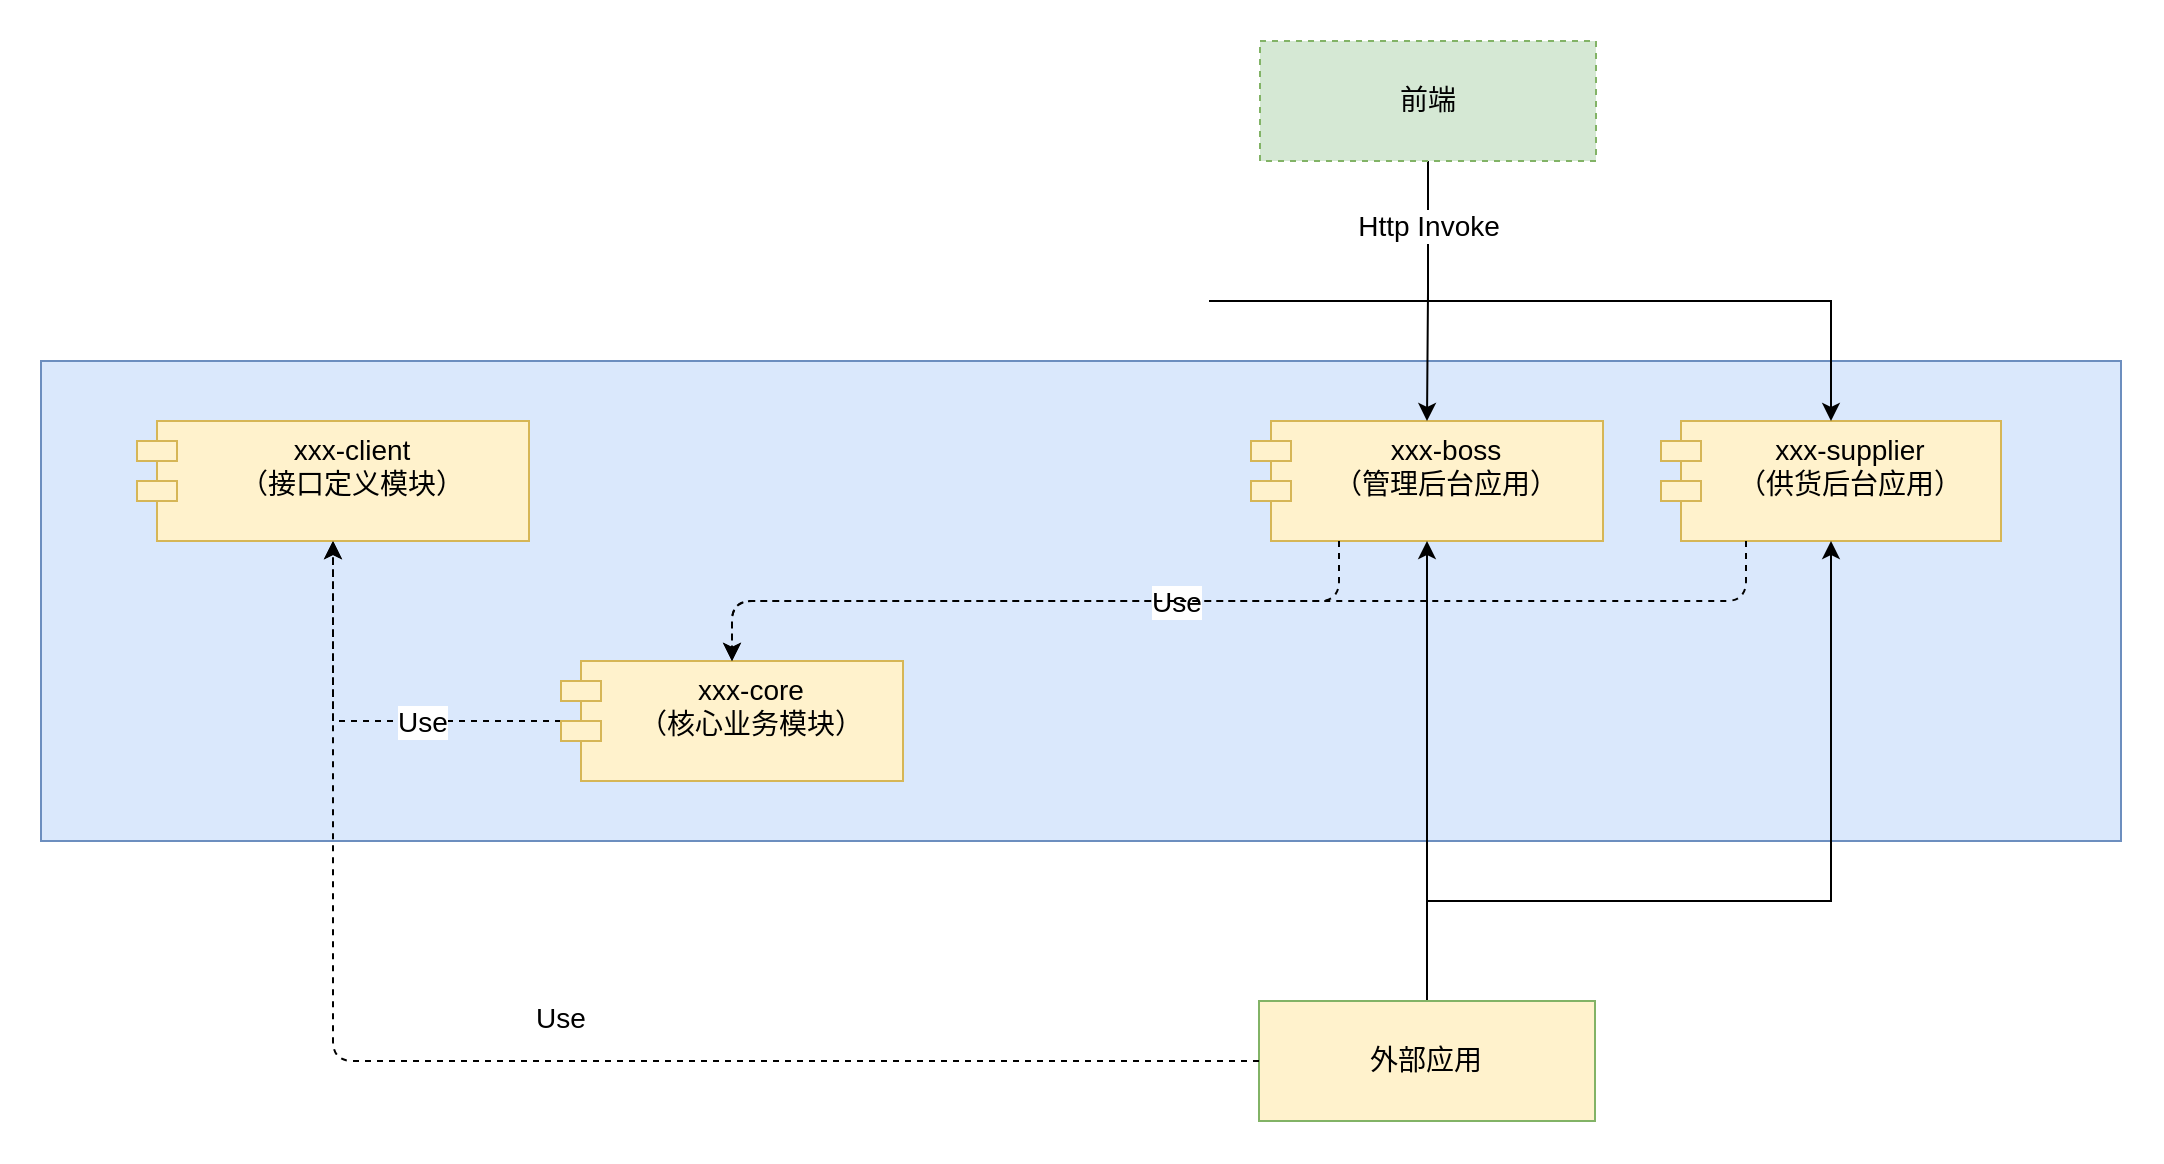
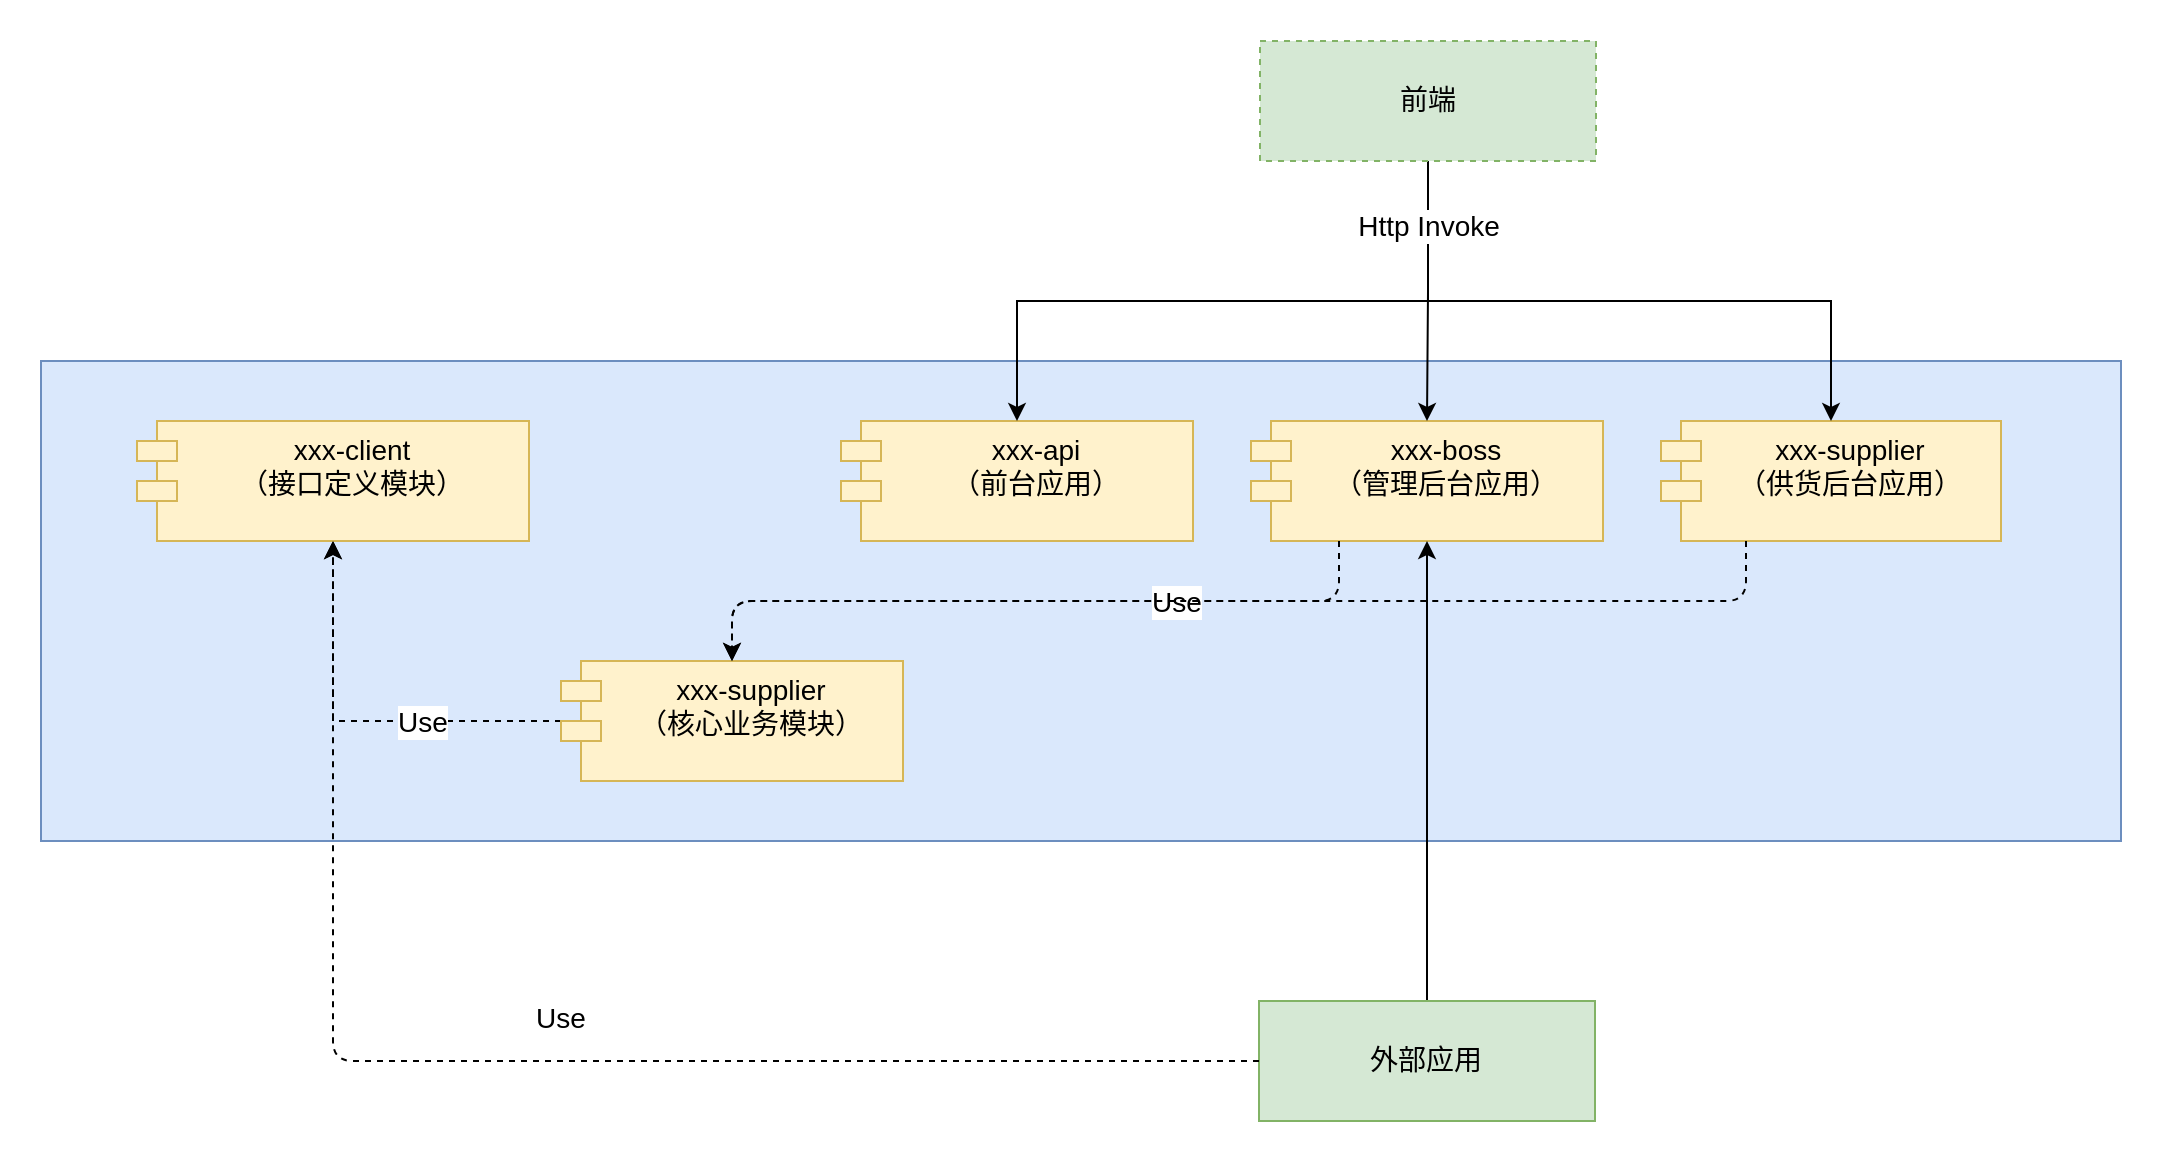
edge "前端" -> "xxx-api （前台应用）": added
node "xxx-api （前台应用）": added
node "xxx-core （核心业务模块）": label "xxx-core （核心业务模块）" -> "xxx-supplier （核心业务模块）"
edge "外部应用" -> "xxx-supplier （供货后台应用）": removed
node "外部应用": fillcolor #fff2cc -> #d5e8d4
